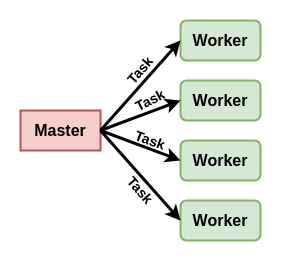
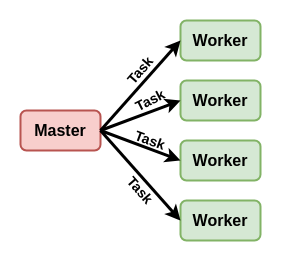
node "Master": shape rectangle -> rounded rectangle
